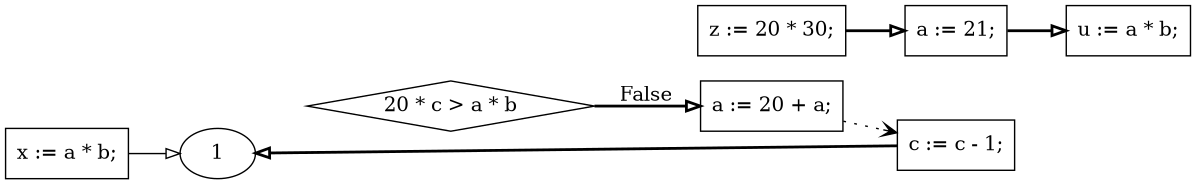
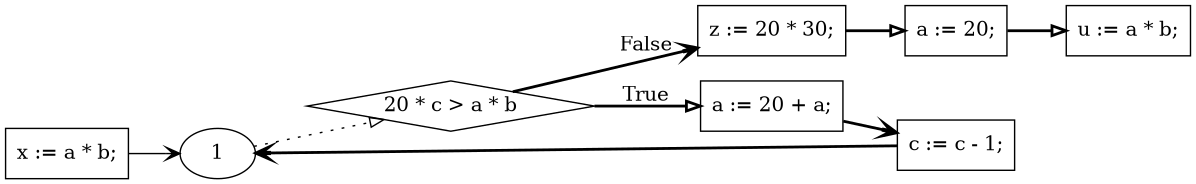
node "a := 21;": label "a := 21;" -> "a := 20;"
edge "20 * c > a * b" -> "z := 20 * 30;": added, label "False"
edge "20 * c > a * b" -> "a := 20 + a;": label "False" -> "True"
edge "a := 20 + a;" -> "c := c - 1;": style dotted -> bold
edge "1" -> "20 * c > a * b": added
edge "c := c - 1;" -> "1": arrowhead onormal -> vee
edge "x := a * b;" -> "1": arrowhead onormal -> vee
